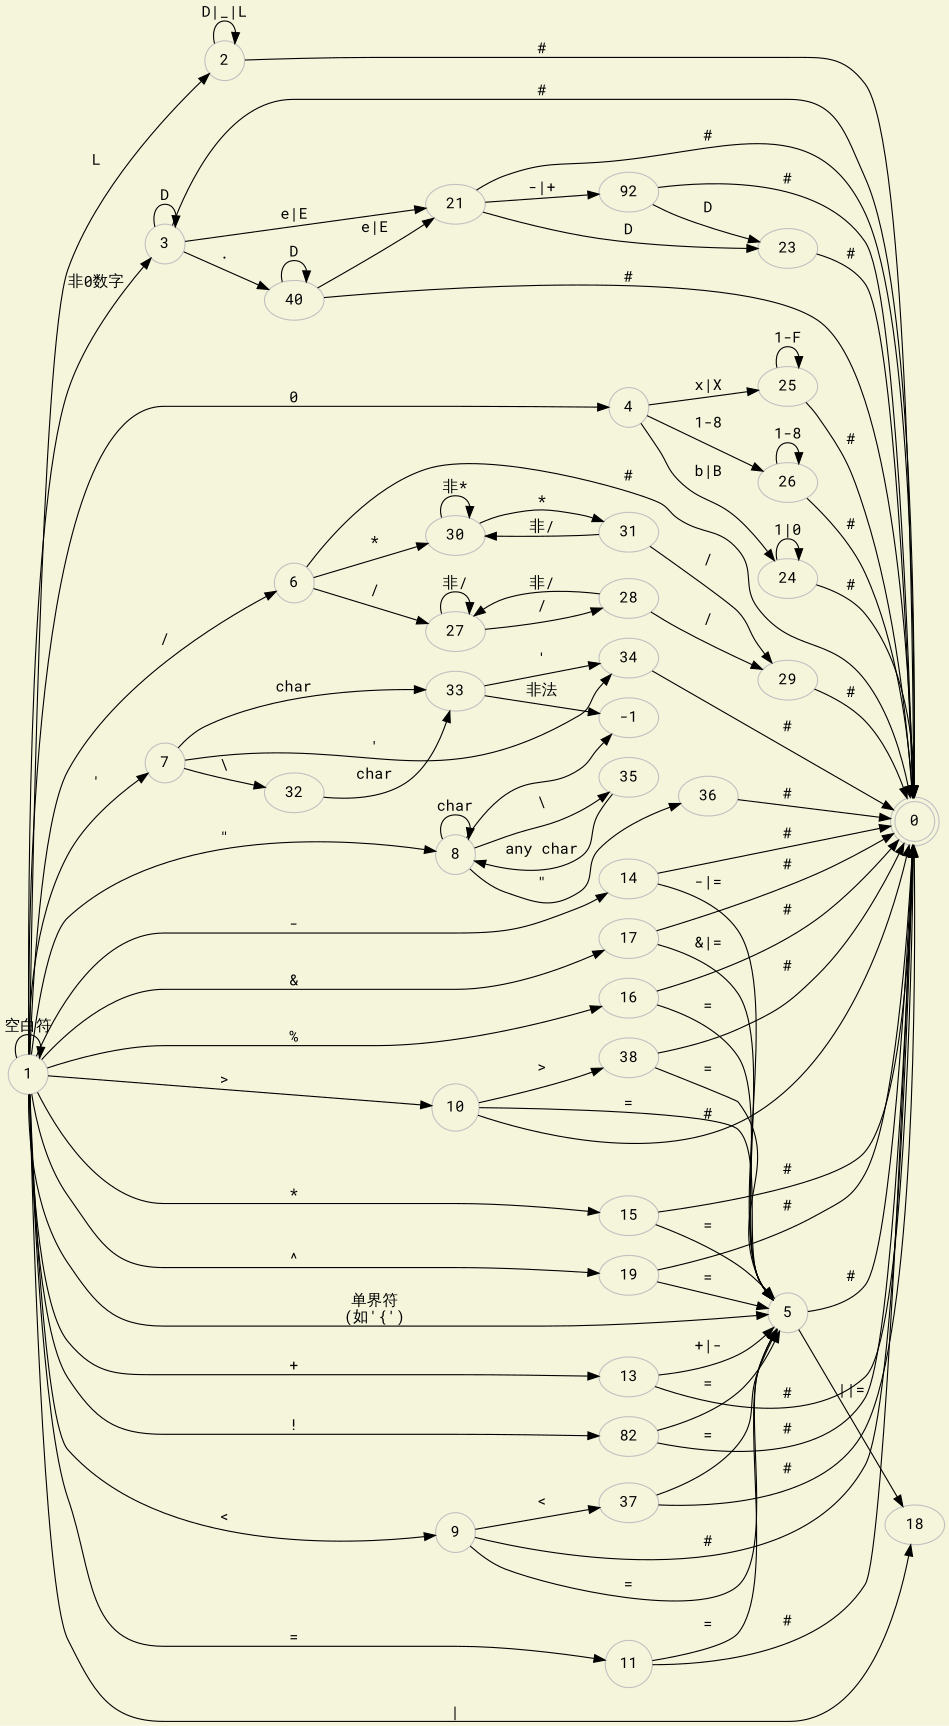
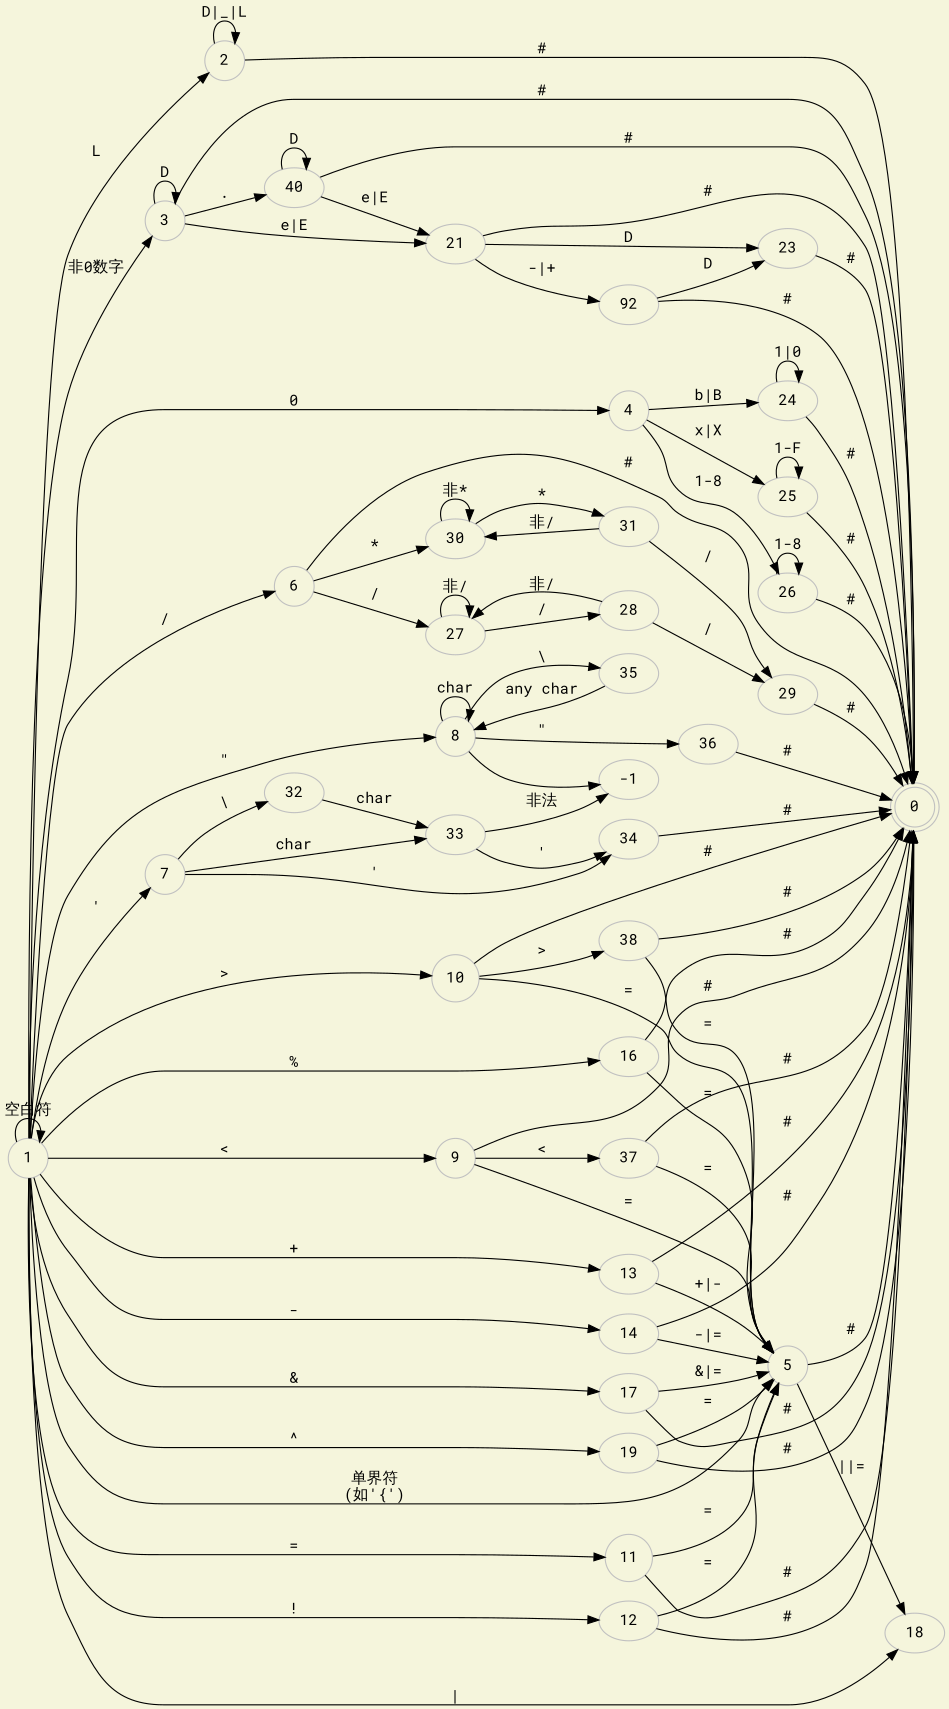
node "15": removed
node "82": label "82" -> "12"
